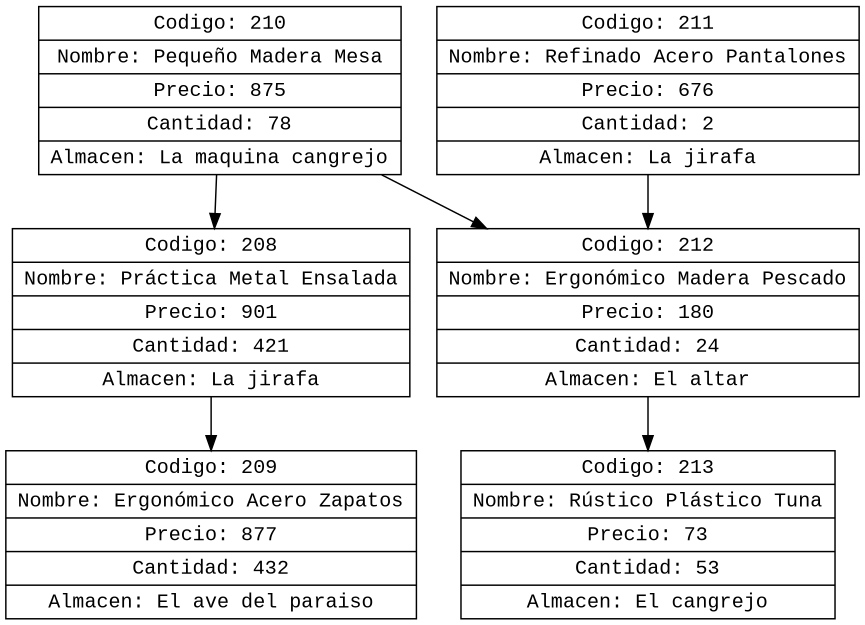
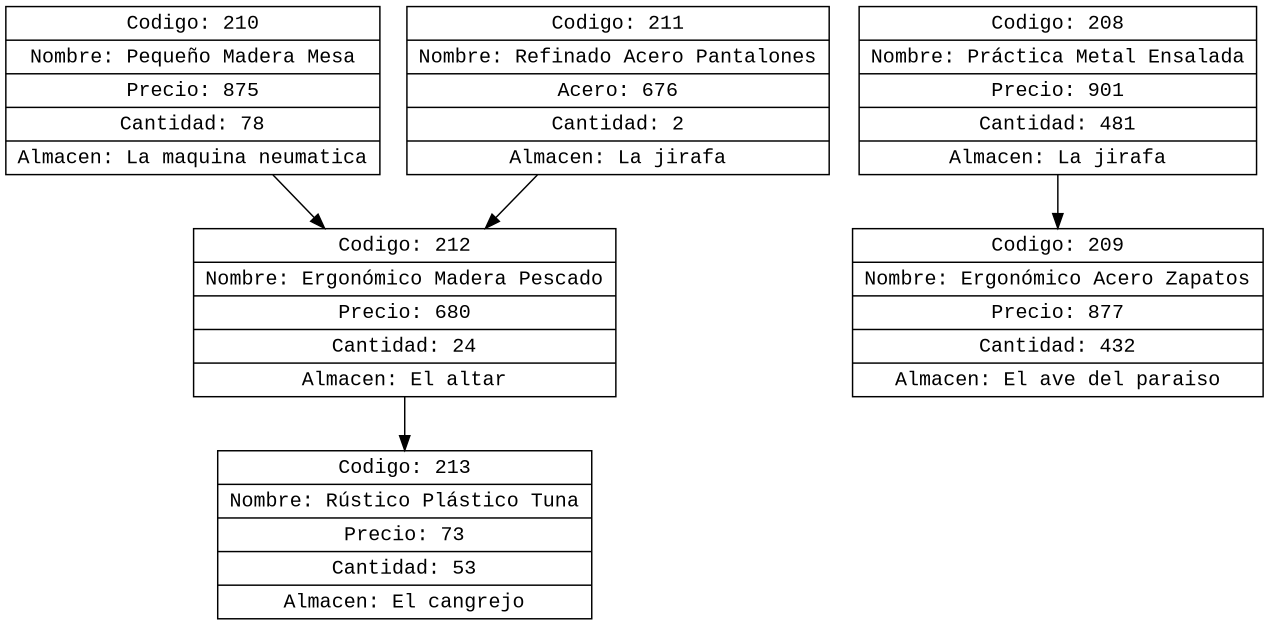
node "Codigo: 211": text "Precio: 676" -> "Acero: 676"
node "Codigo: 210": text "Almacen: La maquina cangrejo" -> "Almacen: La maquina neumatica"
edge "Codigo: 210" -> "Codigo: 208": removed
node "Codigo: 212": text "Precio: 180" -> "Precio: 680"
node "Codigo: 208": text "Cantidad: 421" -> "Cantidad: 481"
